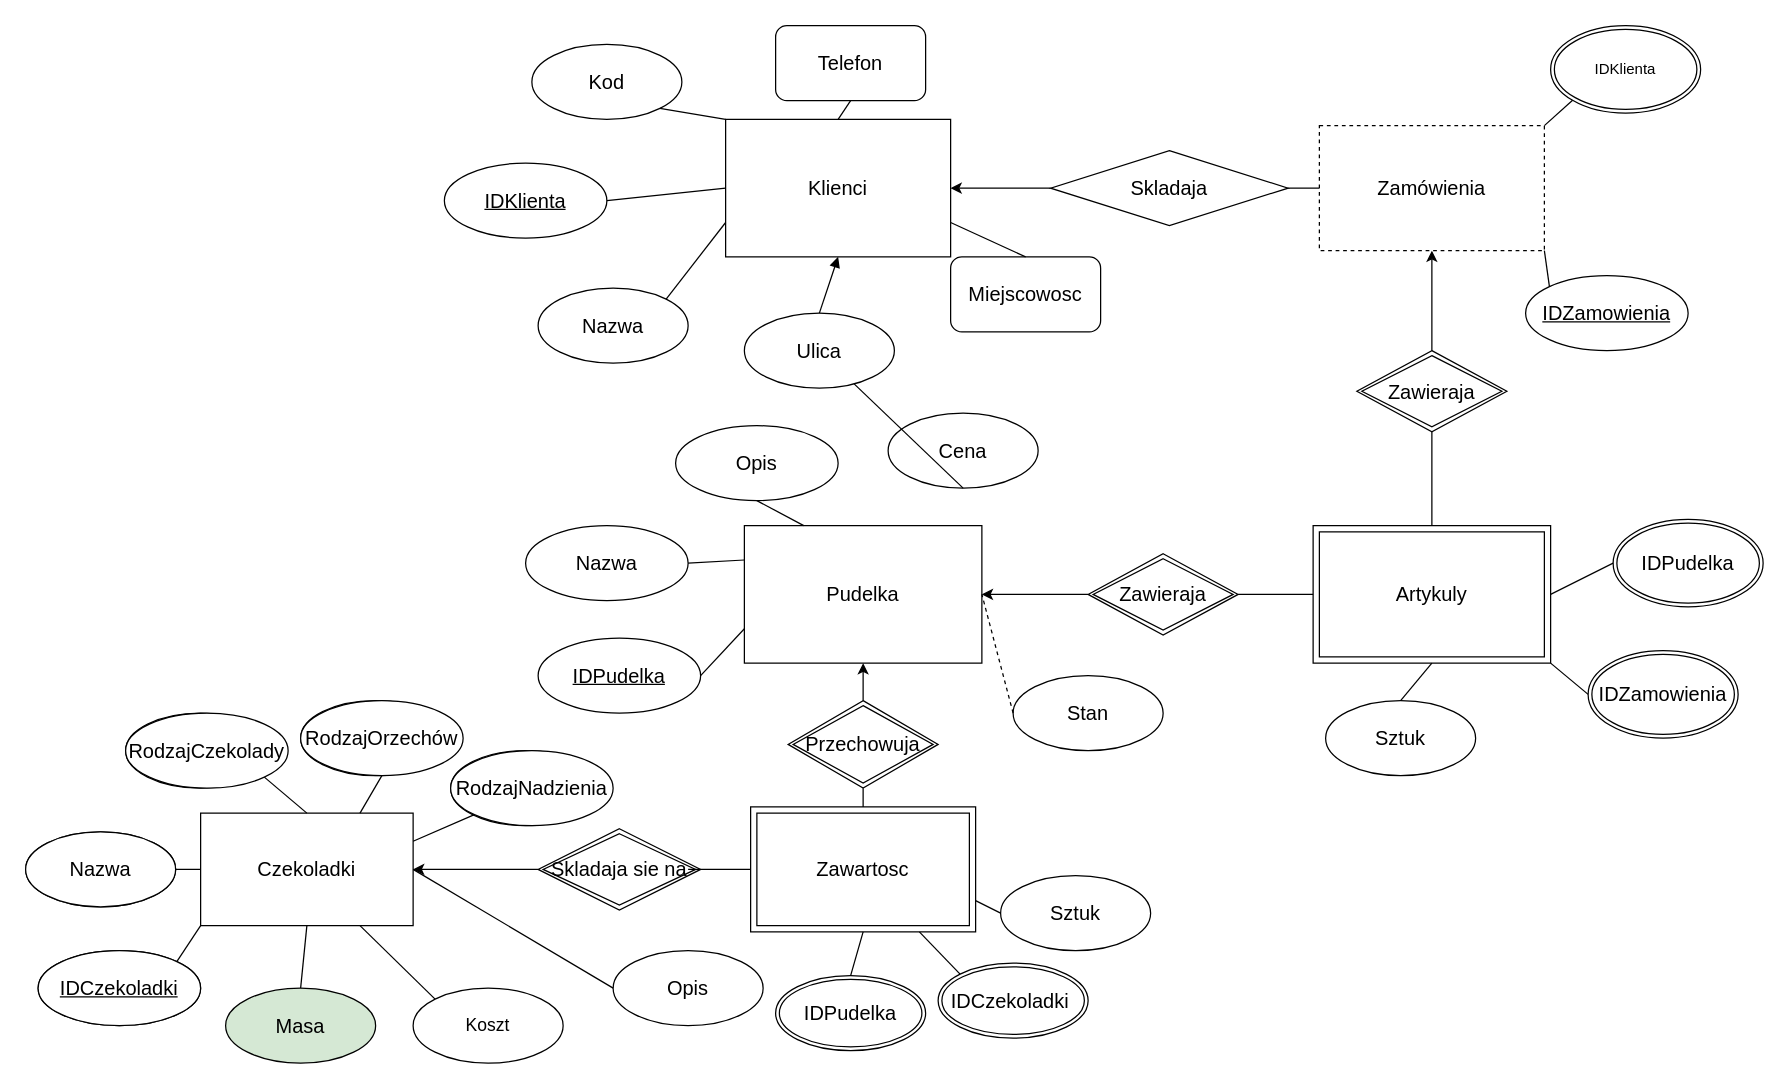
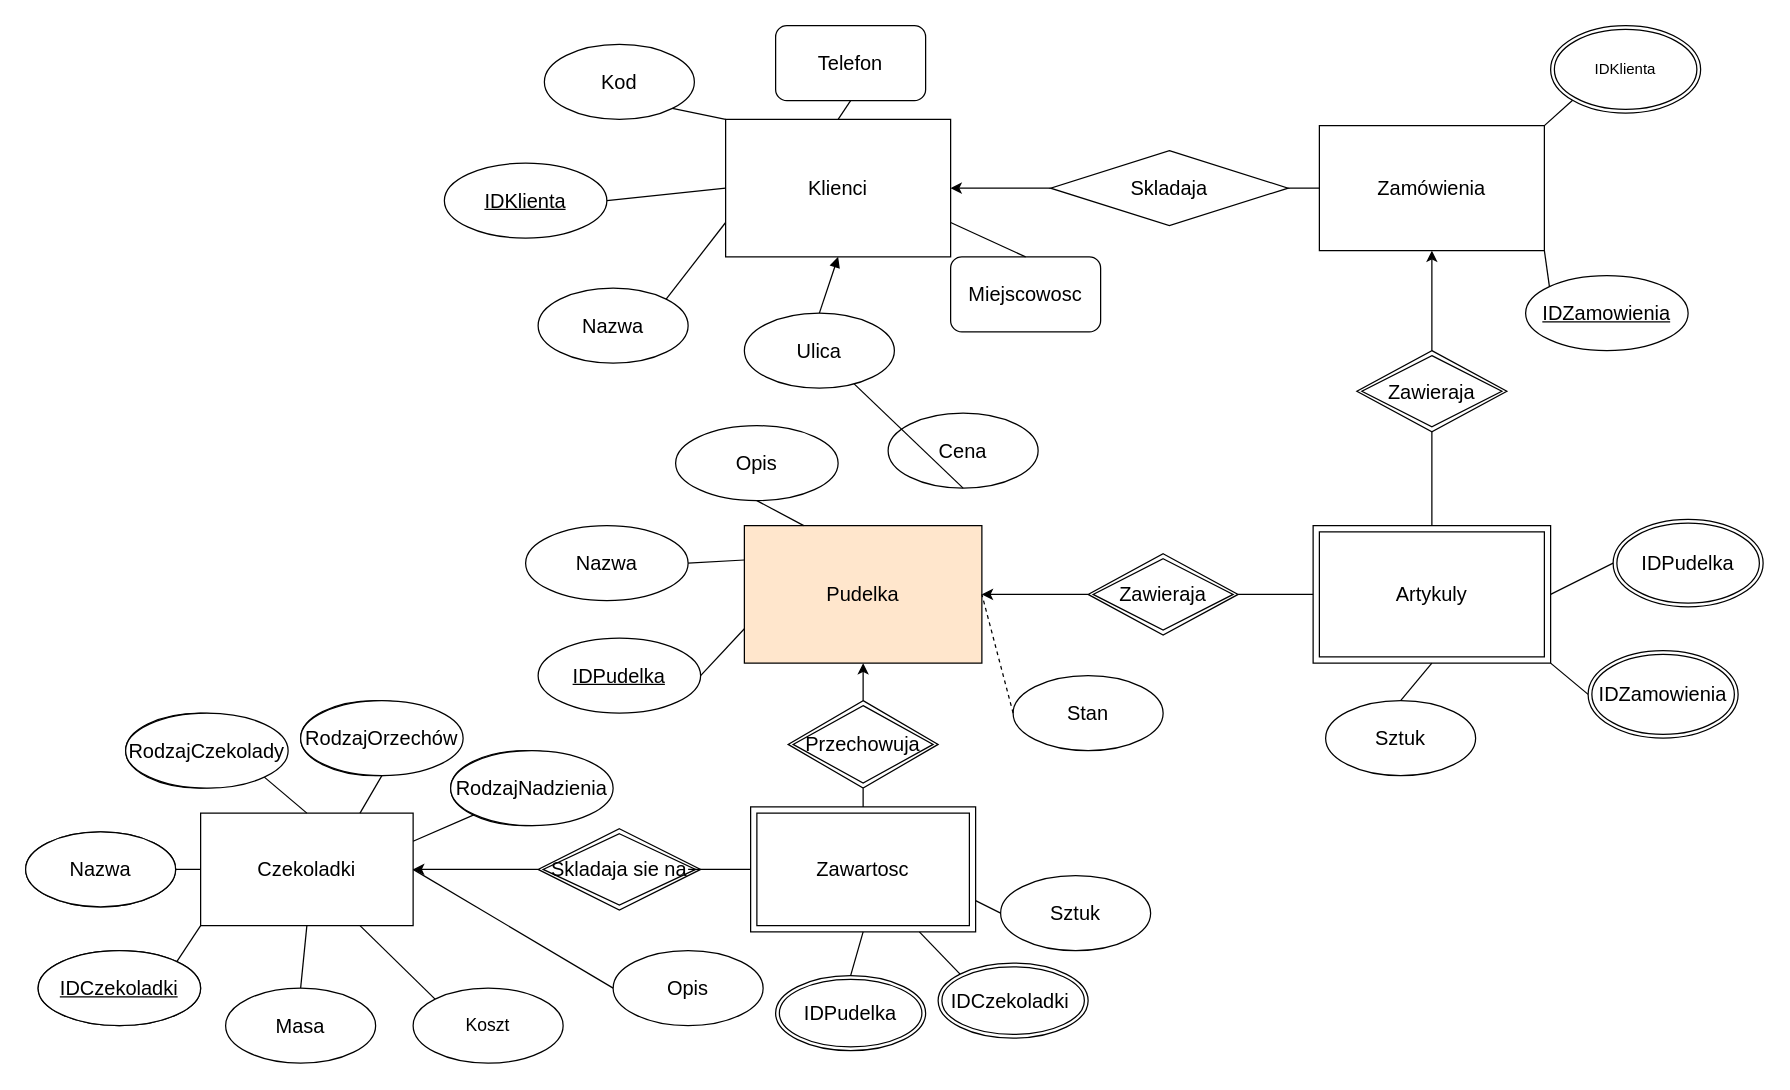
node "Kod": moved (607, 82) -> (619, 82)
node "Zamówienia": style dashed -> solid
node "Pudelka": fillcolor #ffffff -> #ffe6cc
node "Masa": fillcolor #d5e8d4 -> #ffffff
